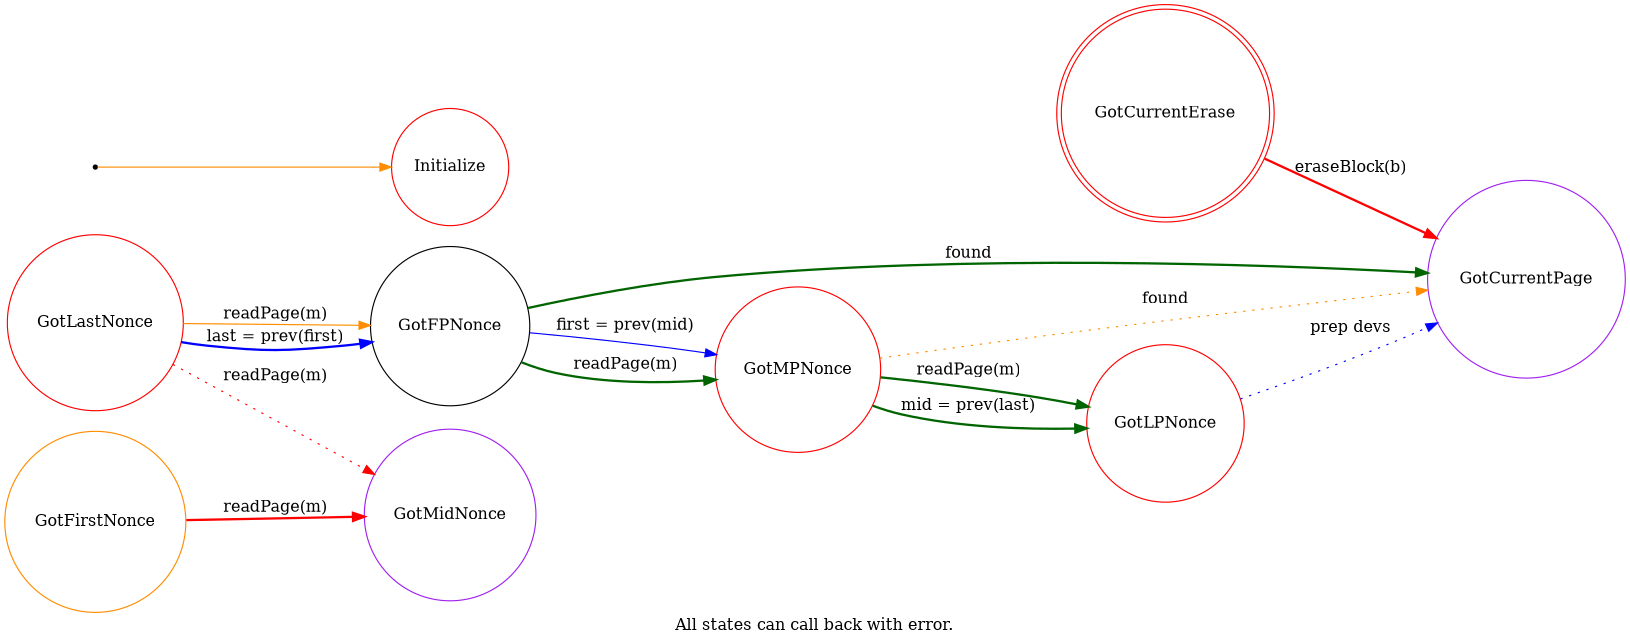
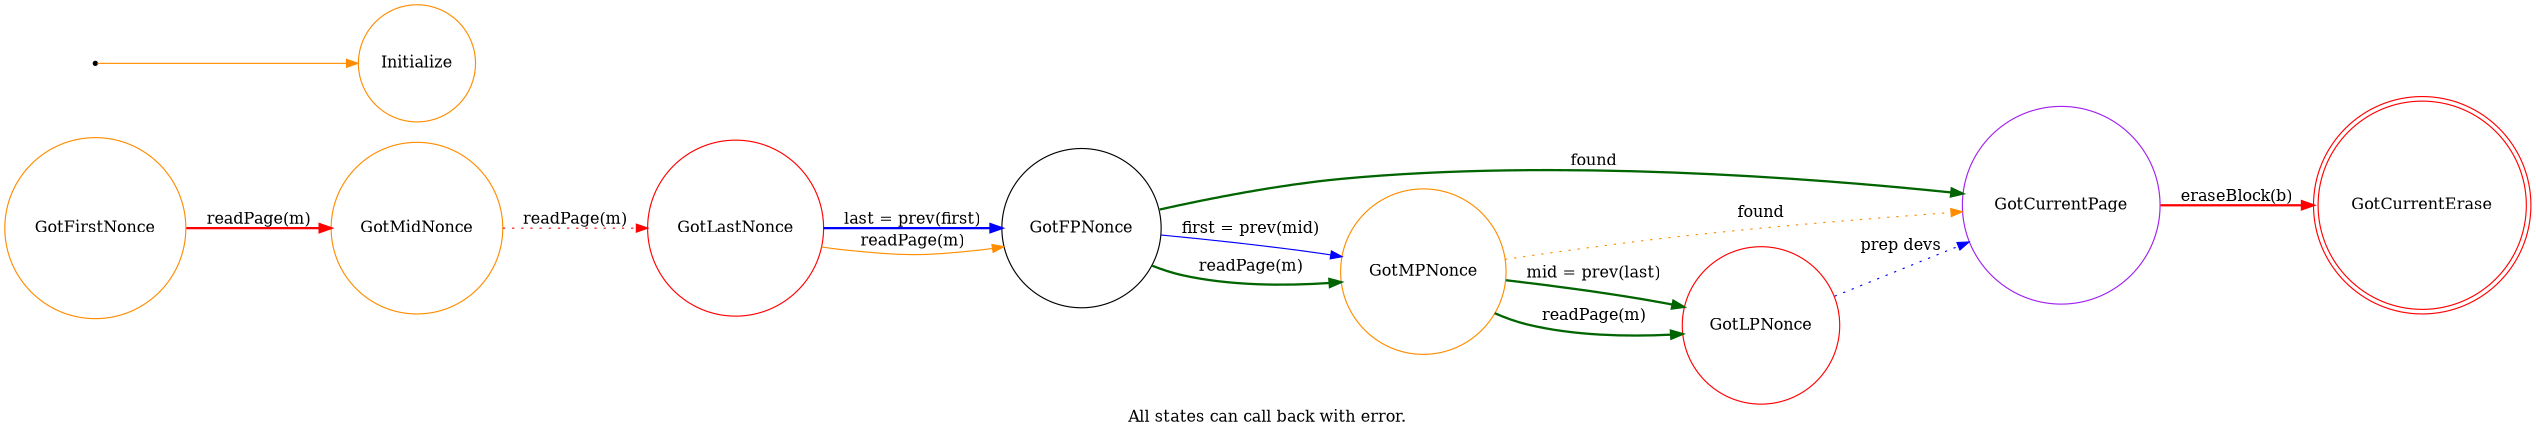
node "Initialize": color red -> darkorange
edge "GotCurrentErase" -> "GotCurrentPage": reversed
node "GotMPNonce": color red -> darkorange
edge "GotLastNonce" -> "GotMidNonce": reversed
node "GotMidNonce": color purple -> darkorange
